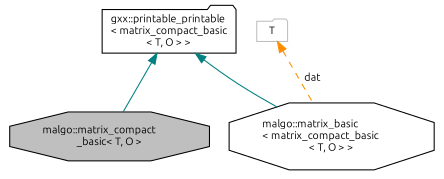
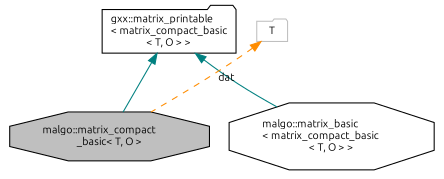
node "gxx::printable_printable < matrix_compact_basic < T, O > >": label "gxx::printable_printable < matrix_compact_basic < T, O > >" -> "gxx::matrix_printable < matrix_compact_basic < T, O > >"
edge "malgo::matrix_basic < matrix_compact_basic < T, O > >" -> "T": now "malgo::matrix_compact _basic< T, O >" -> "T"
